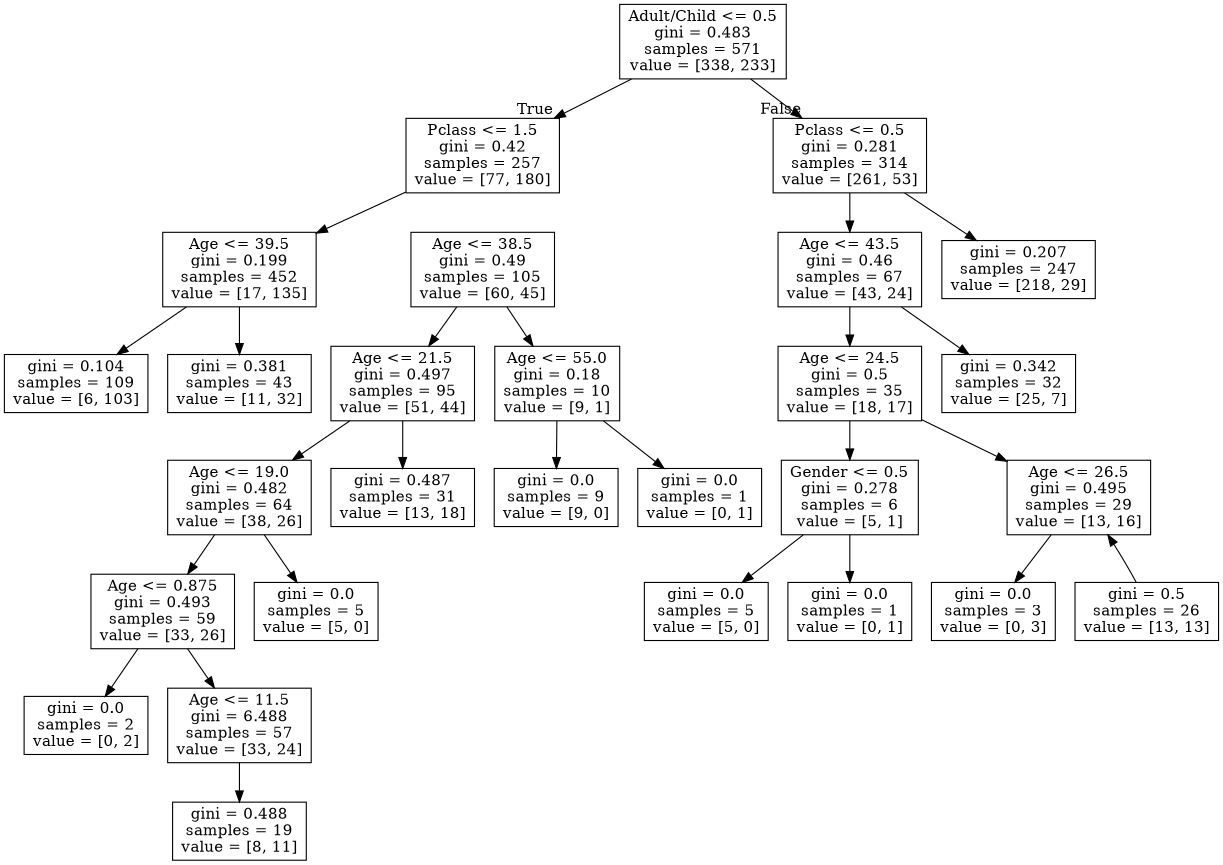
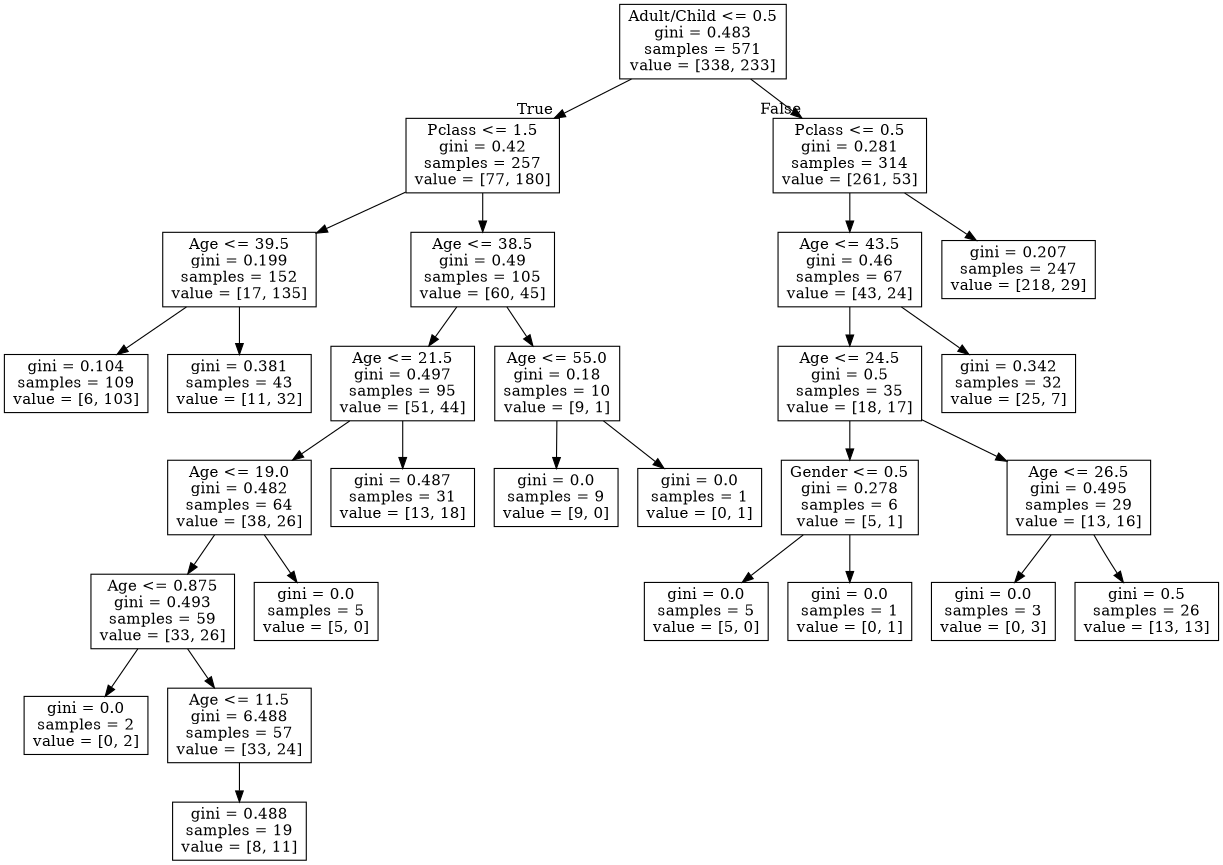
edge "Pclass <= 1.5 gini = 0.42 samples = 257 value = [77, 180]" -> "Age <= 38.5 gini = 0.49 samples = 105 value = [60, 45]": added
node "Age <= 39.5 gini = 0.199 samples = 452 value = [17, 135]": label "Age <= 39.5 gini = 0.199 samples = 452 value = [17, 135]" -> "Age <= 39.5 gini = 0.199 samples = 152 value = [17, 135]"
edge "gini = 0.5 samples = 26 value = [13, 13]" -> "Age <= 26.5 gini = 0.495 samples = 29 value = [13, 16]": reversed
